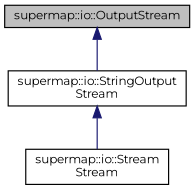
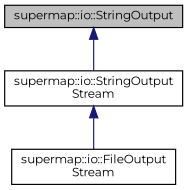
node "supermap::io::OutputStream": label "supermap::io::OutputStream" -> "supermap::io::StringOutput"
node "supermap::io::Stream Stream": label "supermap::io::Stream Stream" -> "supermap::io::FileOutput Stream"
